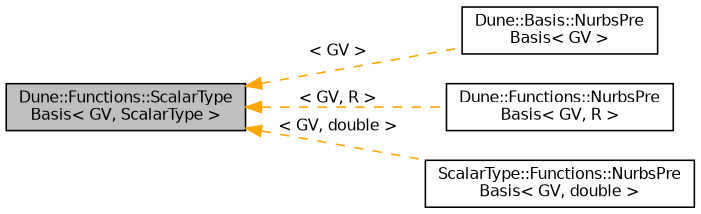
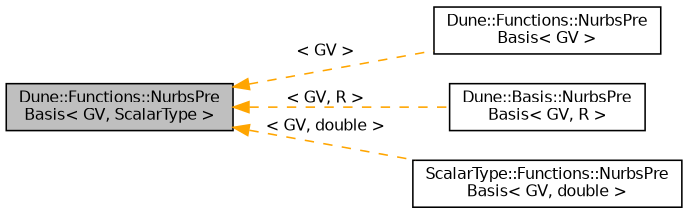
node "Dune::Basis::NurbsPre Basis< GV >": label "Dune::Basis::NurbsPre Basis< GV >" -> "Dune::Functions::NurbsPre Basis< GV >"
node "Dune::Functions::ScalarType Basis< GV, ScalarType >": label "Dune::Functions::ScalarType Basis< GV, ScalarType >" -> "Dune::Functions::NurbsPre Basis< GV, ScalarType >"
node "Dune::Functions::NurbsPre Basis< GV, R >": label "Dune::Functions::NurbsPre Basis< GV, R >" -> "Dune::Basis::NurbsPre Basis< GV, R >"
